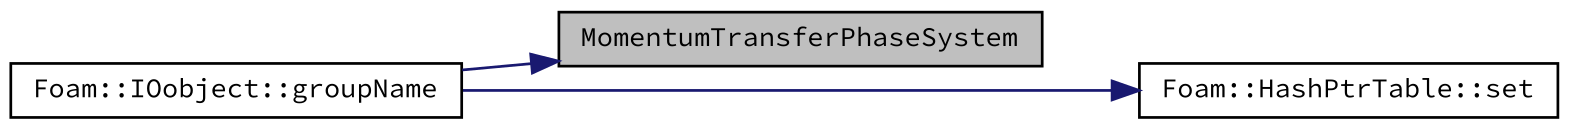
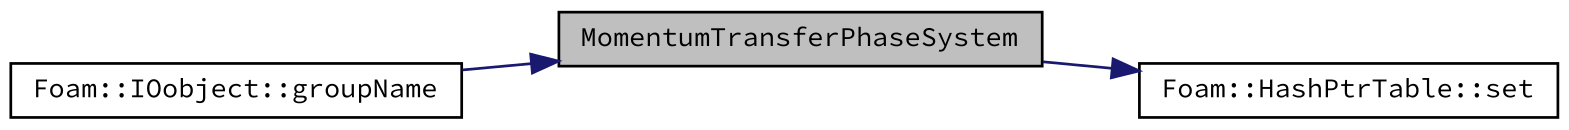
edge "Foam::IOobject::groupName" -> "Foam::HashPtrTable::set": now "MomentumTransferPhaseSystem" -> "Foam::HashPtrTable::set"
